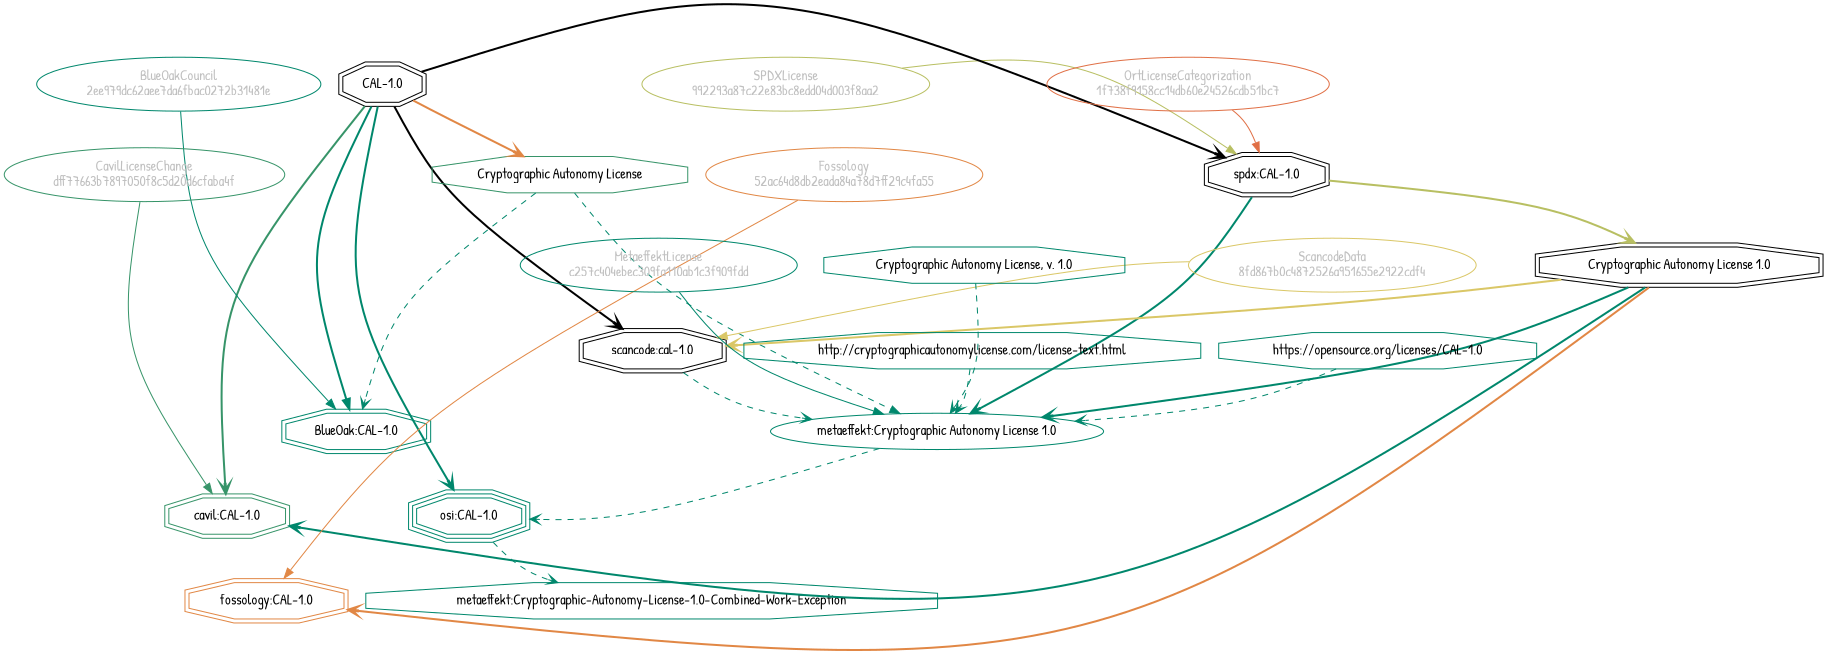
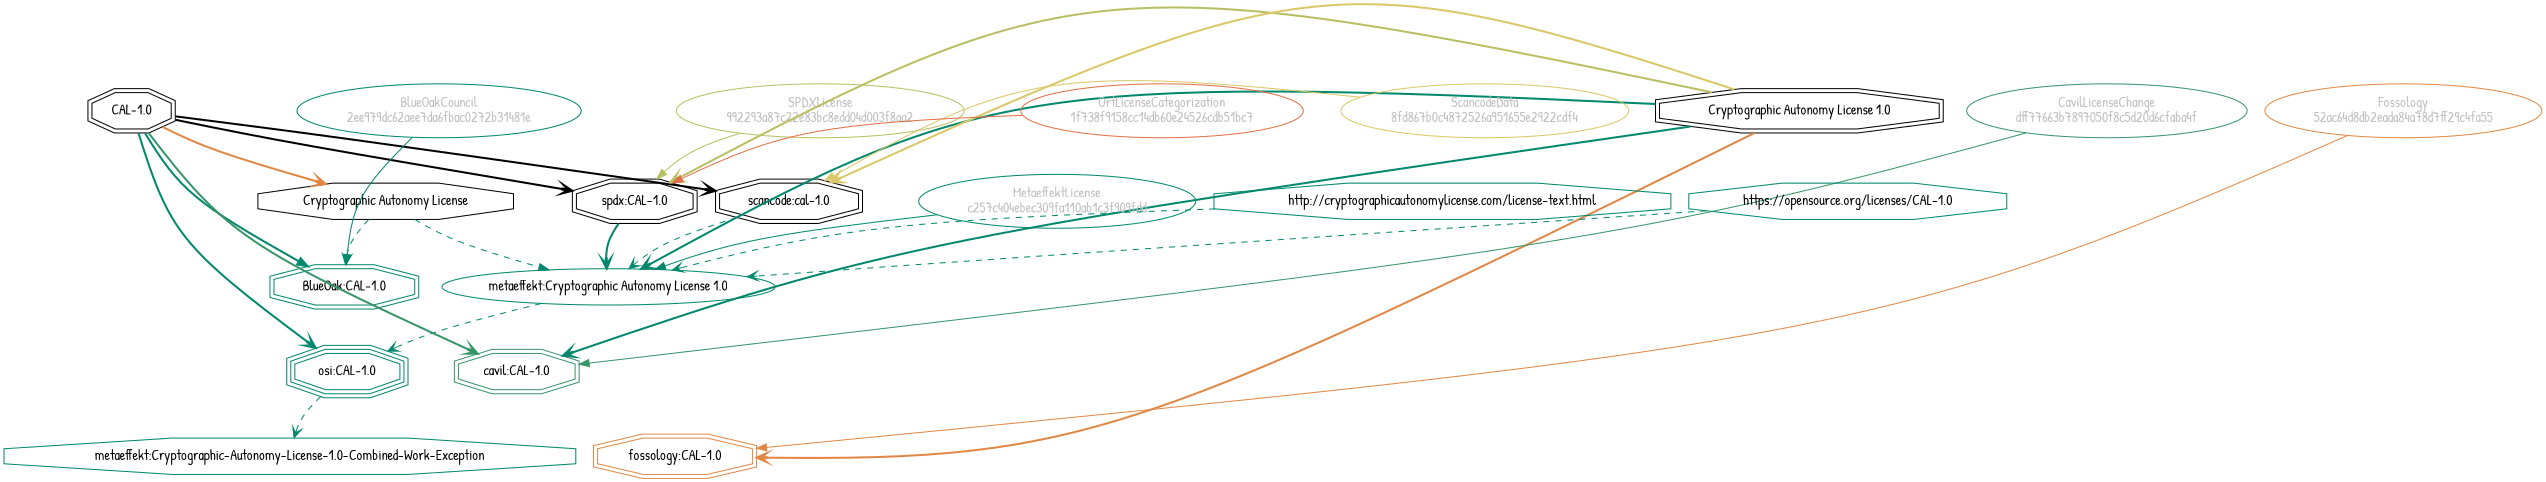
node "Cryptographic Autonomy License": color #379469 -> black
edge "spdx:CAL-1.0" -> "Cryptographic Autonomy License 1.0": reversed
node "Cryptographic Autonomy License, v. 1.0": removed
